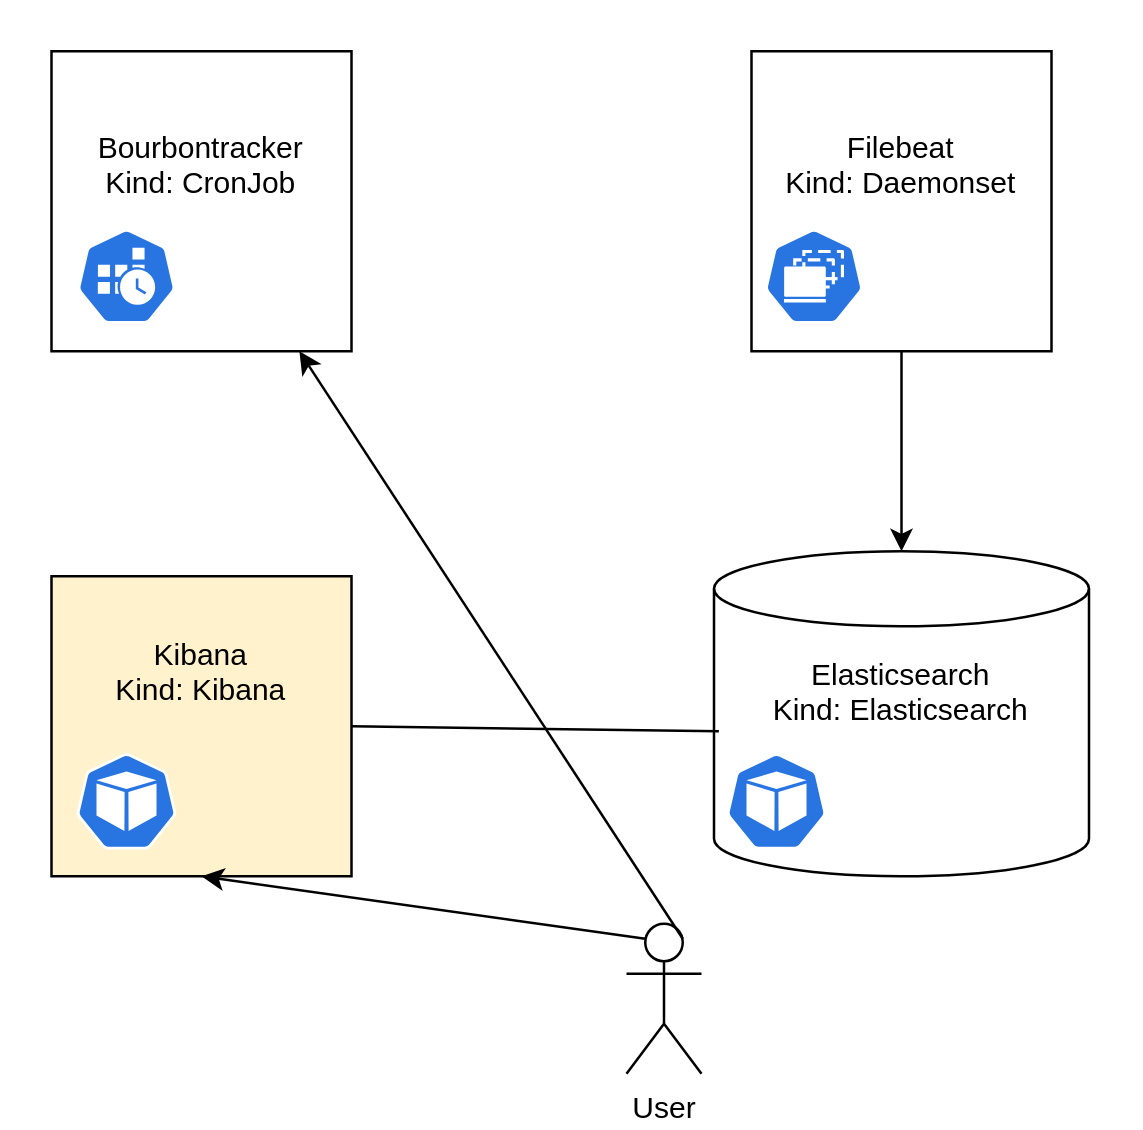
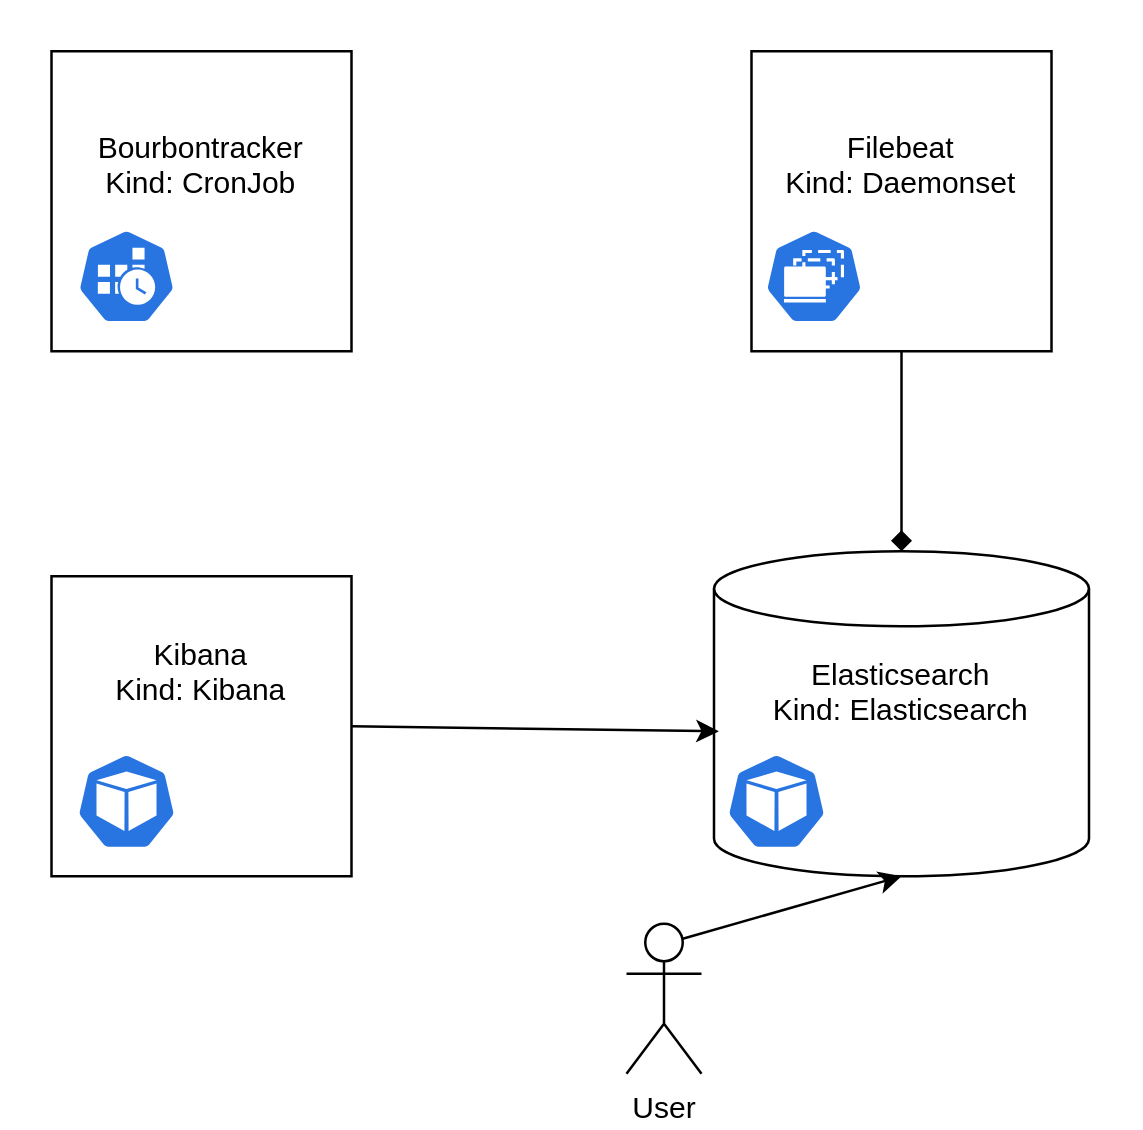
edge "Filebeat Kind: Daemonset" -> "Elasticsearch Kind: Elasticsearch": arrowhead classic -> diamond
edge "User" -> "Bourbontracker Kind: CronJob": now "User" -> "Elasticsearch Kind: Elasticsearch"
node "Kibana Kind: Kibana": fillcolor #fff2cc -> #ffffff
edge "Elasticsearch Kind: Elasticsearch" -- "Kibana Kind: Kibana": arrowhead none -> classic
edge "User" -> "Kibana Kind: Kibana": removed
